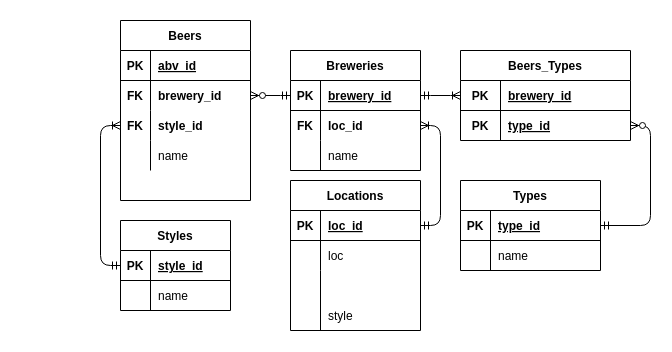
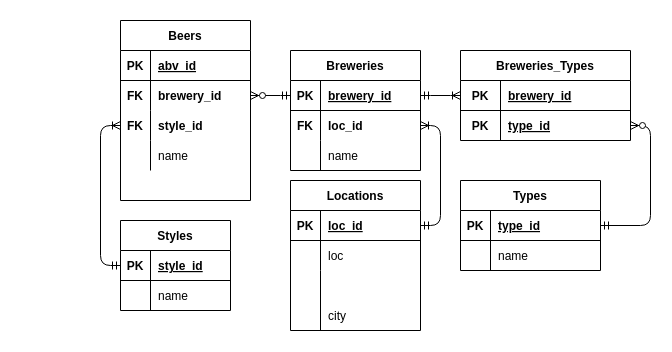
node "Beers_Types": label "Beers_Types" -> "Breweries_Types"
node "style": label "style" -> "city"
